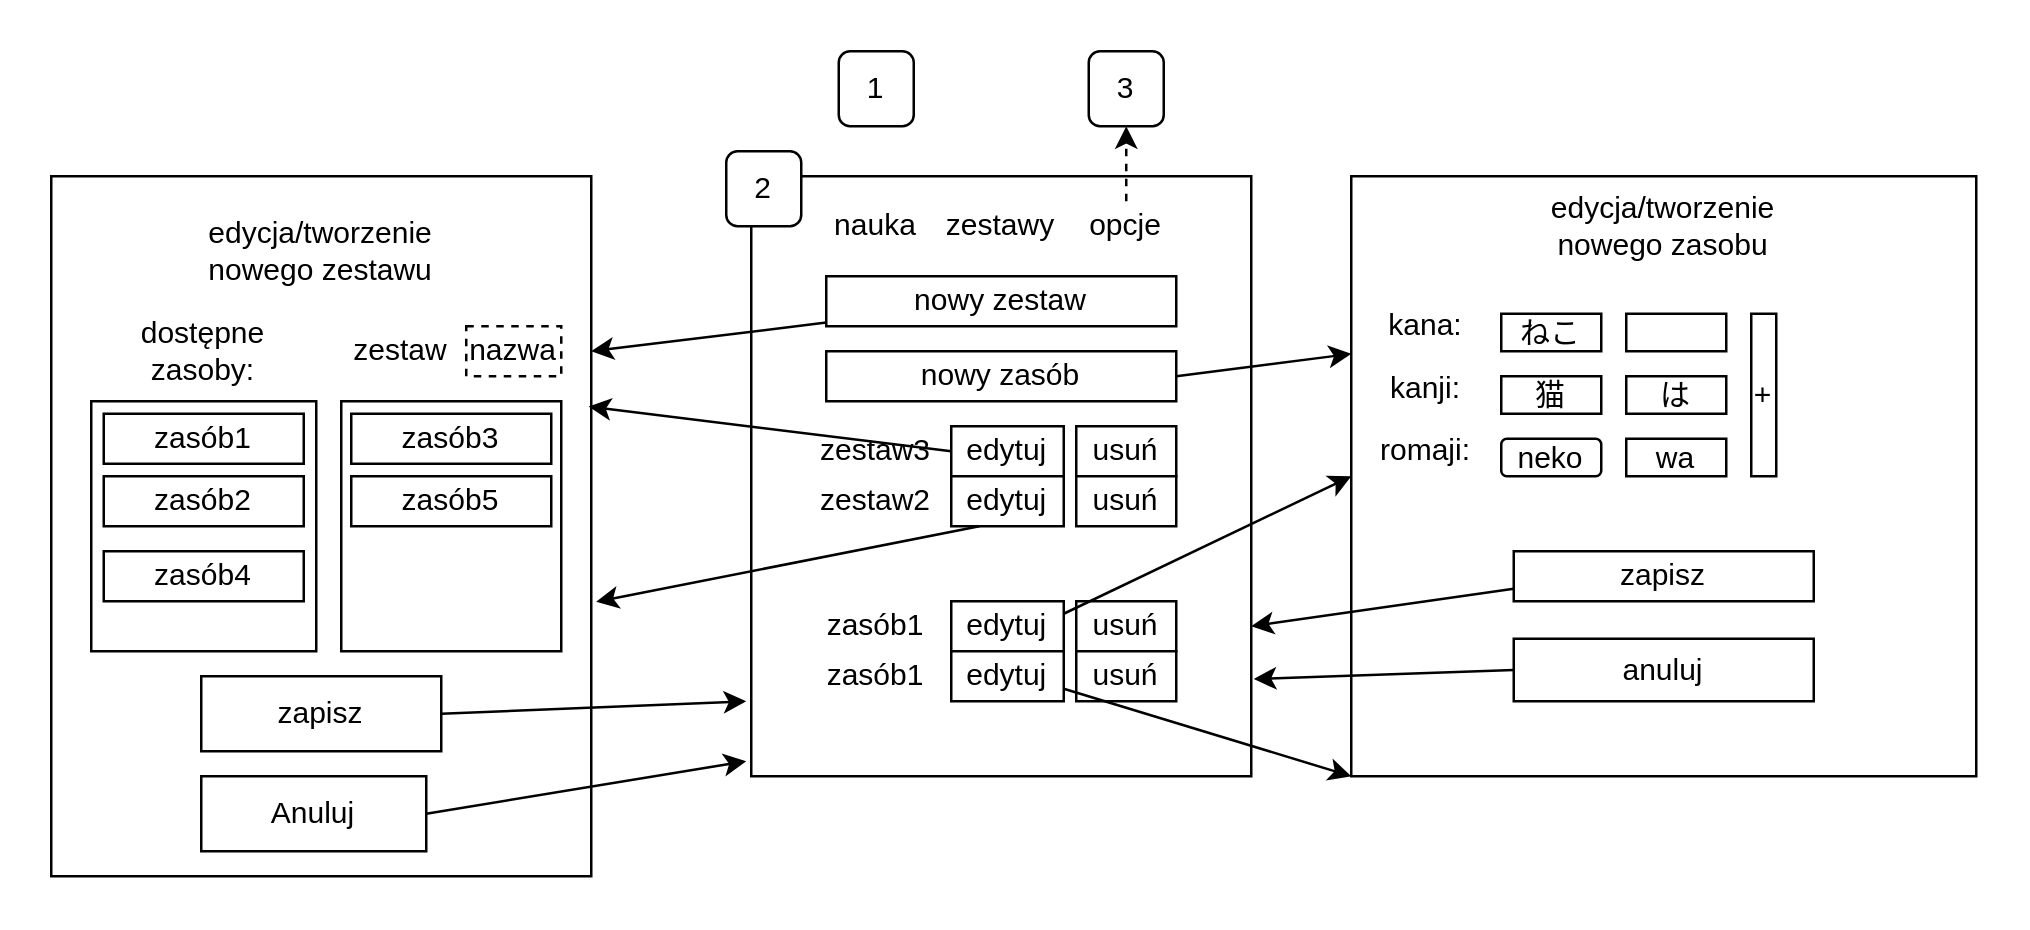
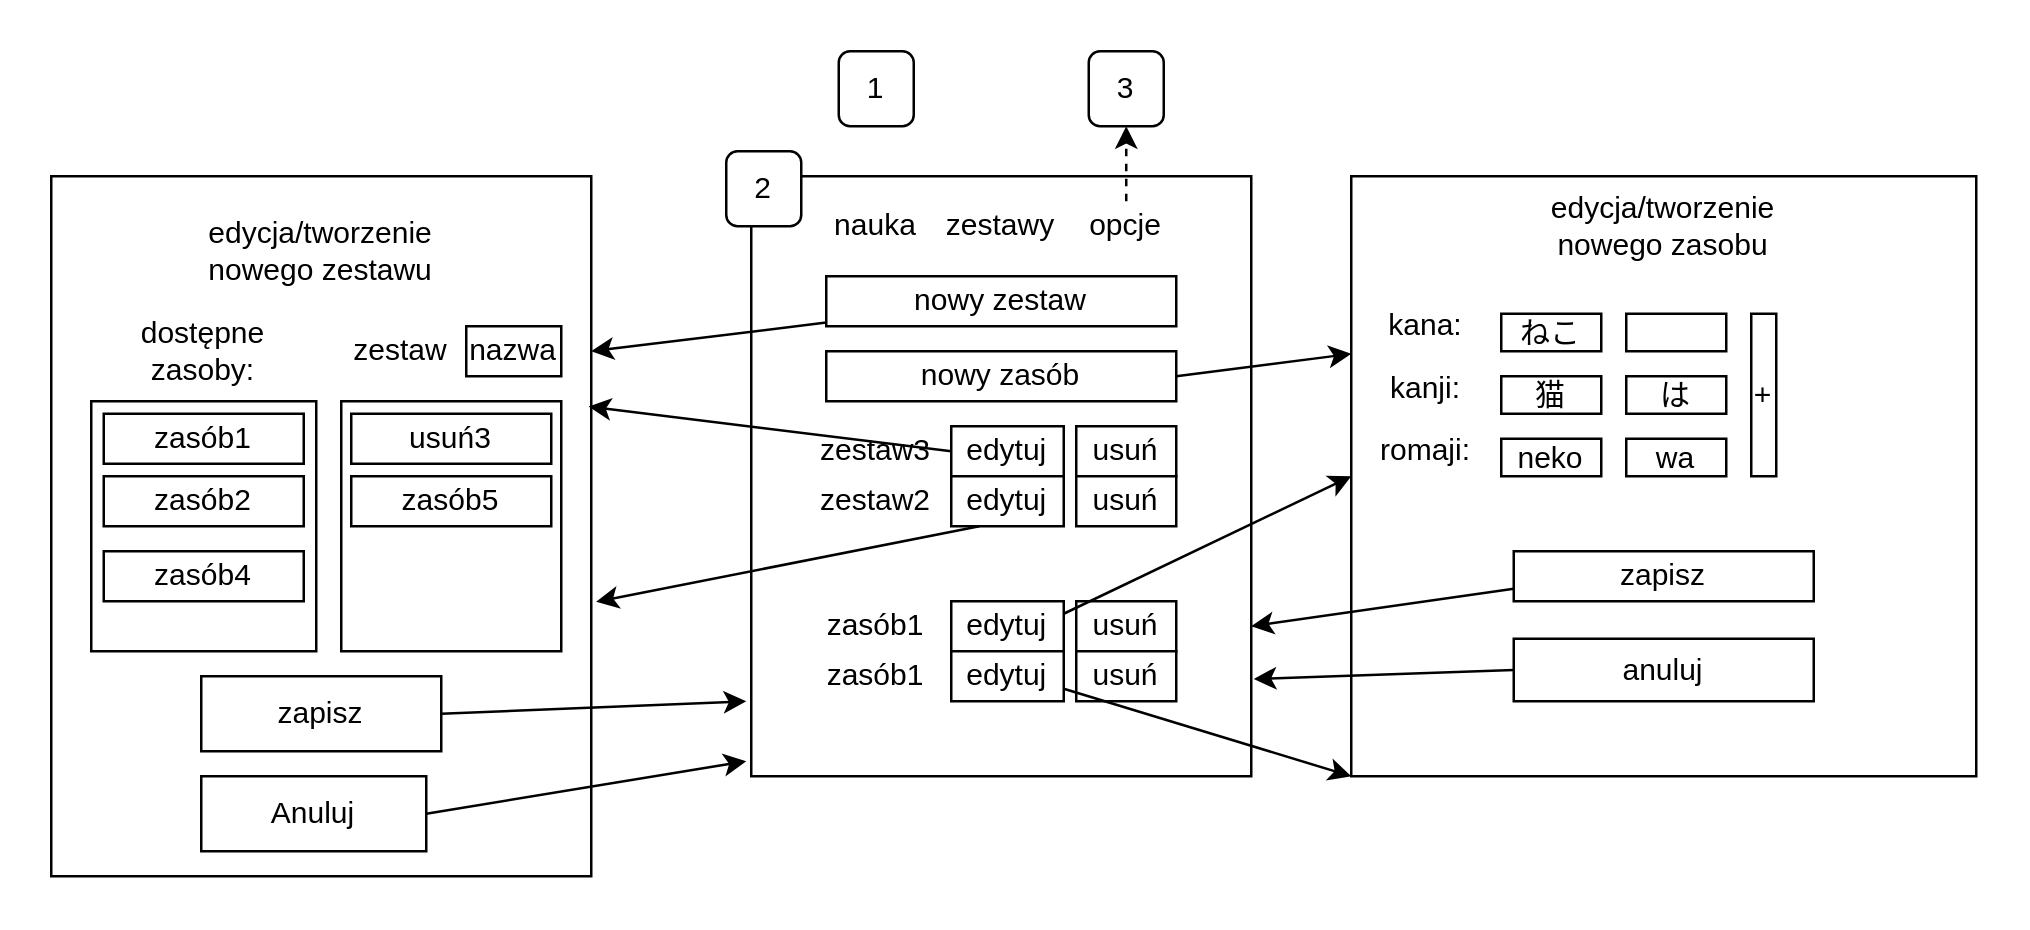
node "nazwa": style dashed -> solid
node "zasób3": label "zasób3" -> "usuń3"
node "neko": shape rounded rectangle -> rectangle
